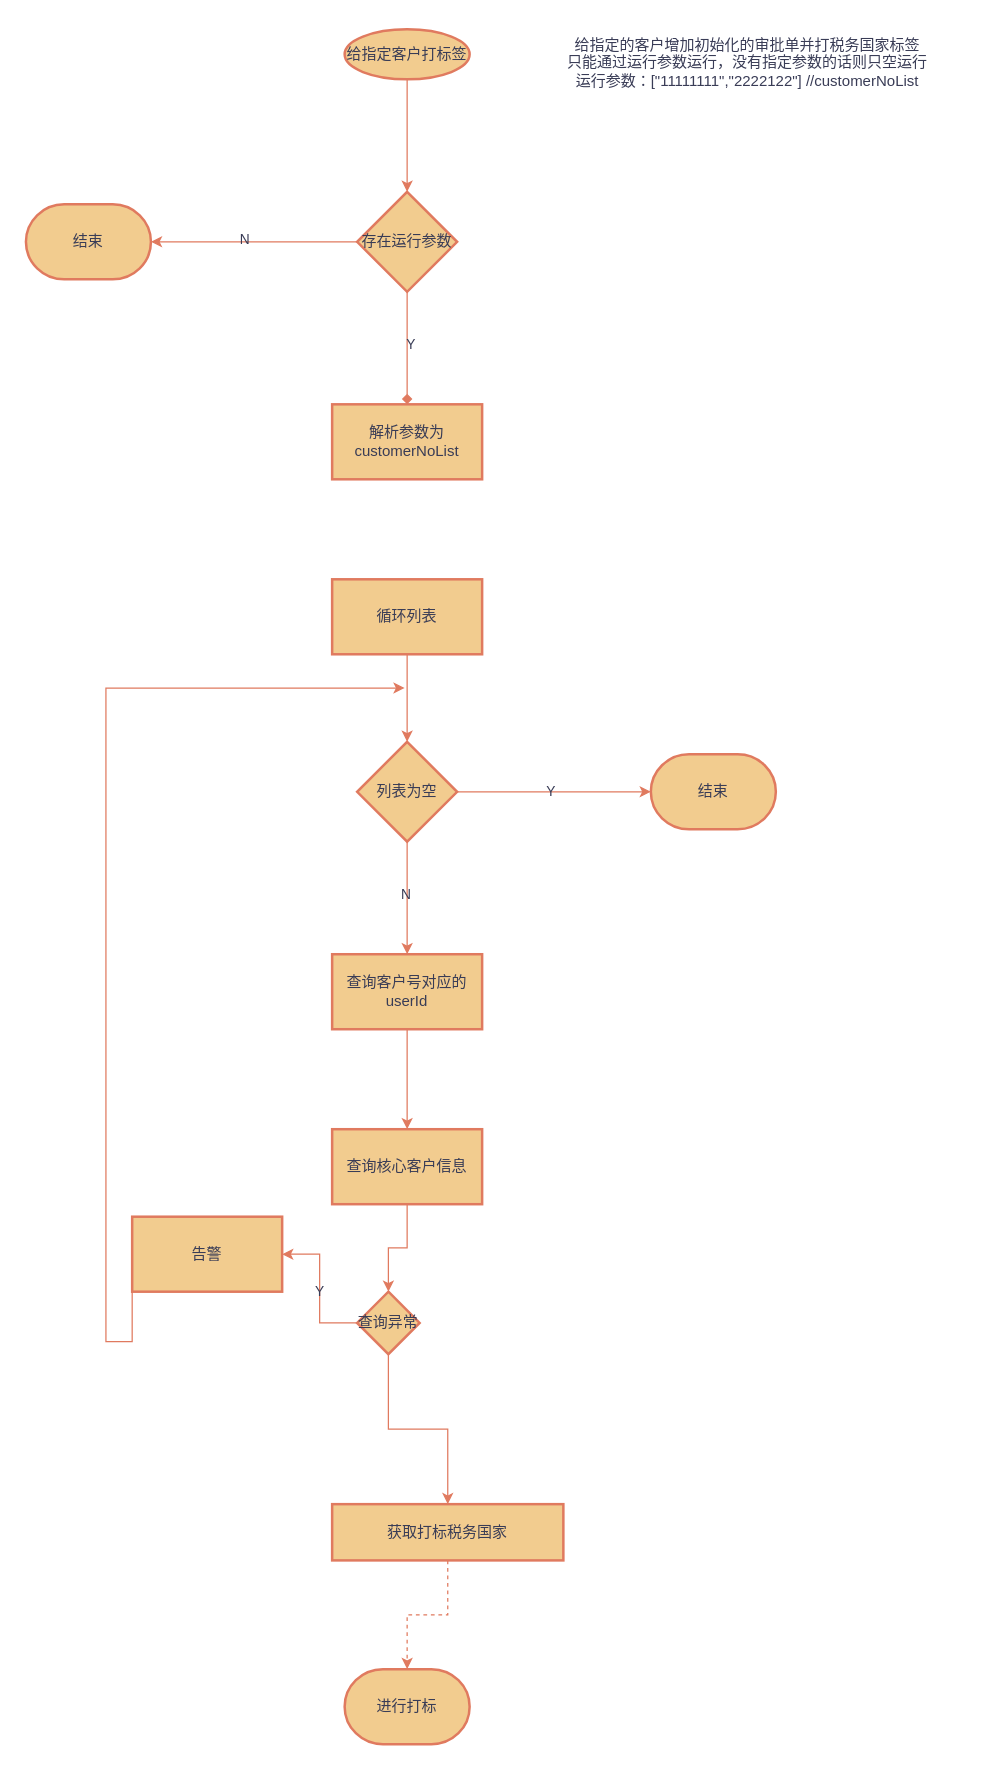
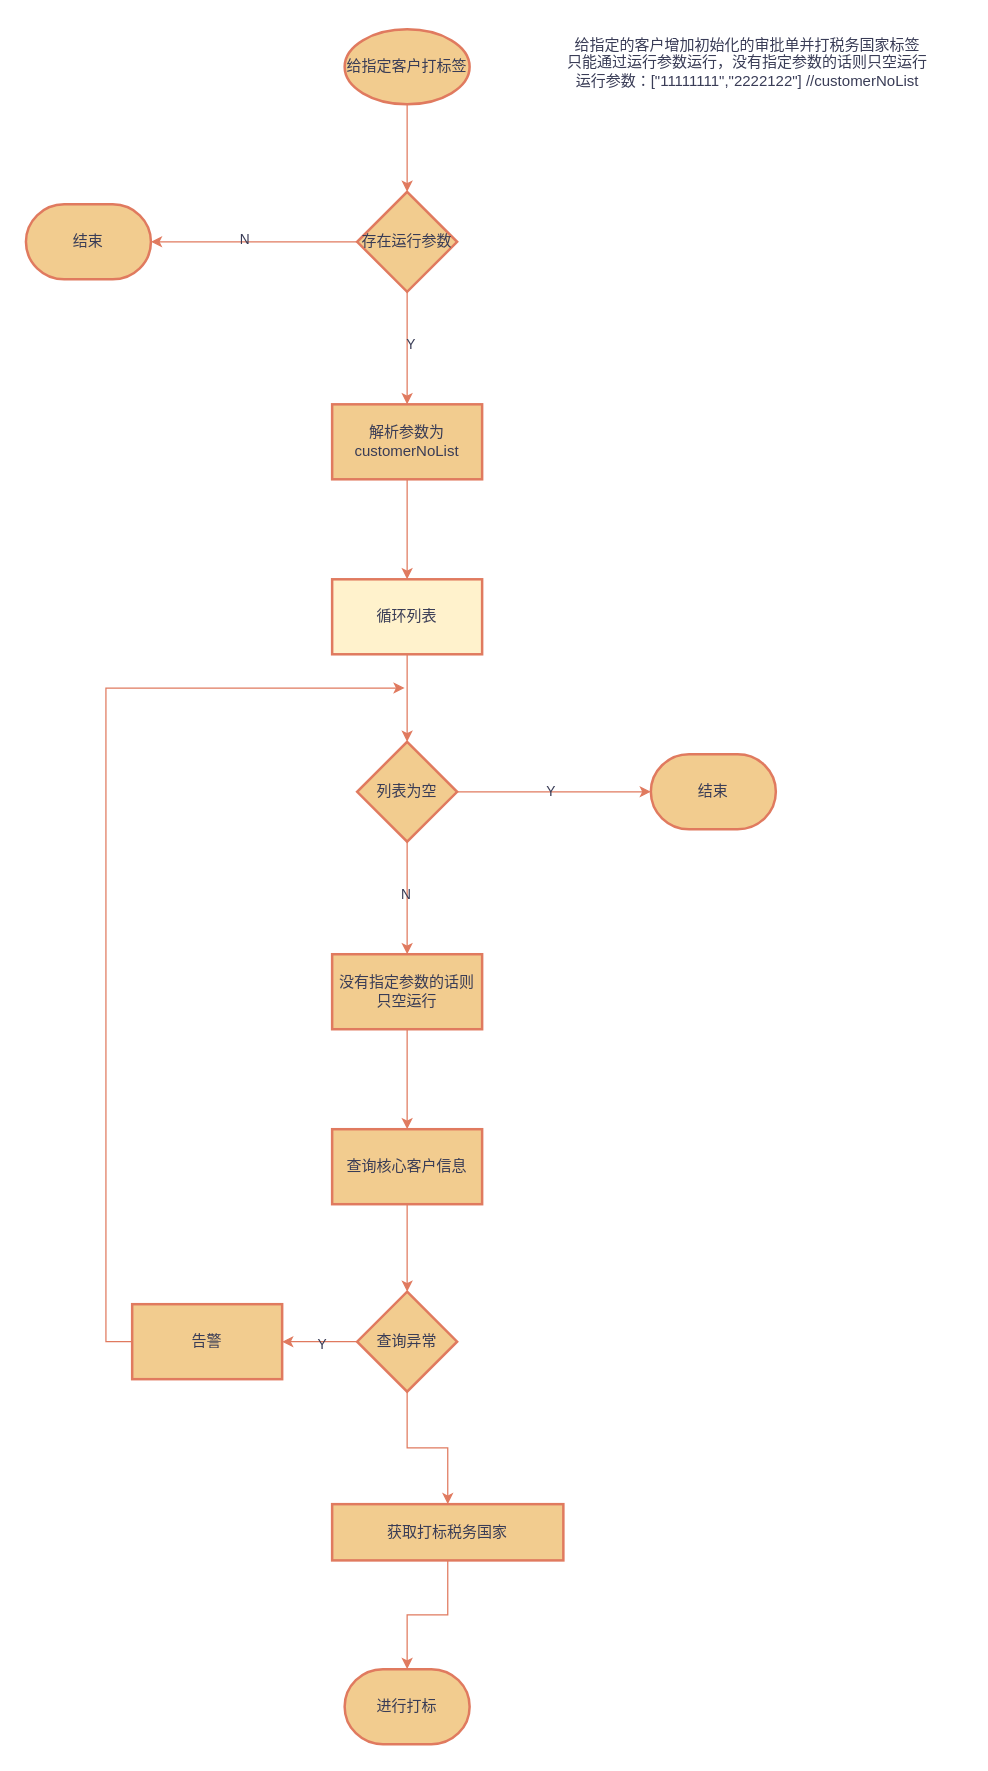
node "给指定客户打标签": size 125x50 -> 125x75
edge "存在运行参数" -> "解析参数为customerNoList": arrowhead diamond -> classic
edge "解析参数为customerNoList" -> "循环列表": added
node "循环列表": fillcolor #f2cc8f -> #fff2cc
node "查询客户号对应的userId": label "查询客户号对应的userId" -> "没有指定参数的话则只空运行"
node "告警": moved (207, 1254) -> (207, 1342)
node "查询异常": size 63x63 -> 100x100
edge "获取打标税务国家" -> "进行打标": style dashed -> solid
